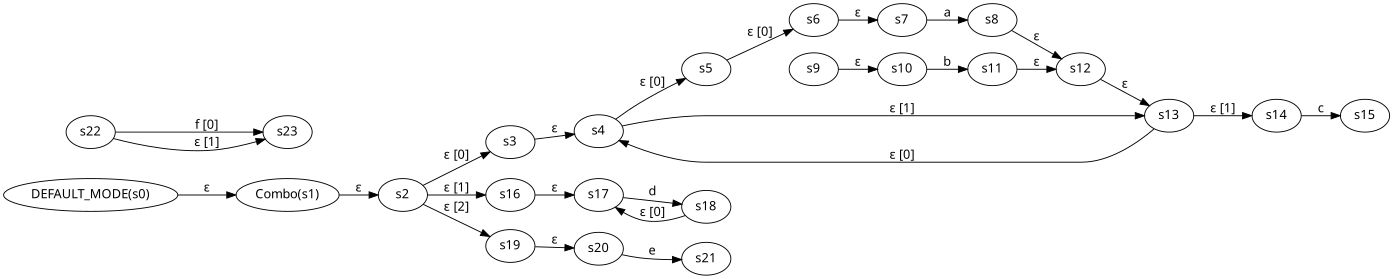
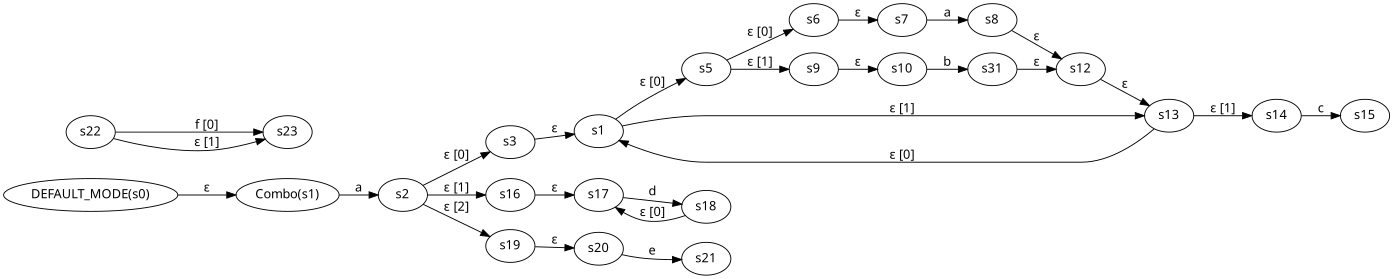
edge "s5" -> "s9": added, label "ε [1]"
node "s11": label "s11" -> "s31"
node "s4": label "s4" -> "s1"
edge "Combo(s1)" -> "s2": label "ε" -> "a"
